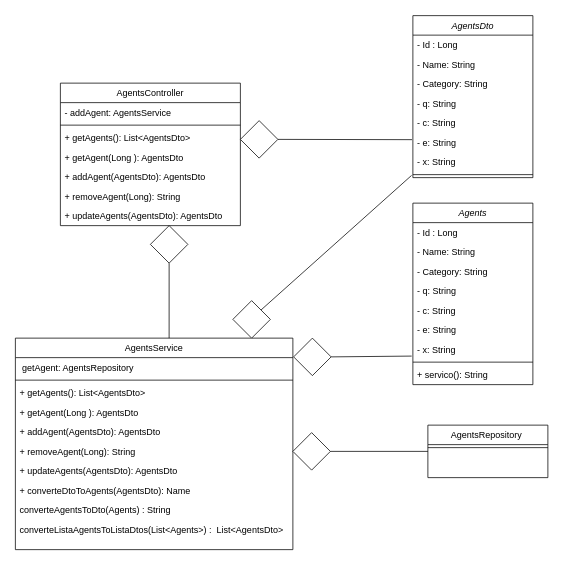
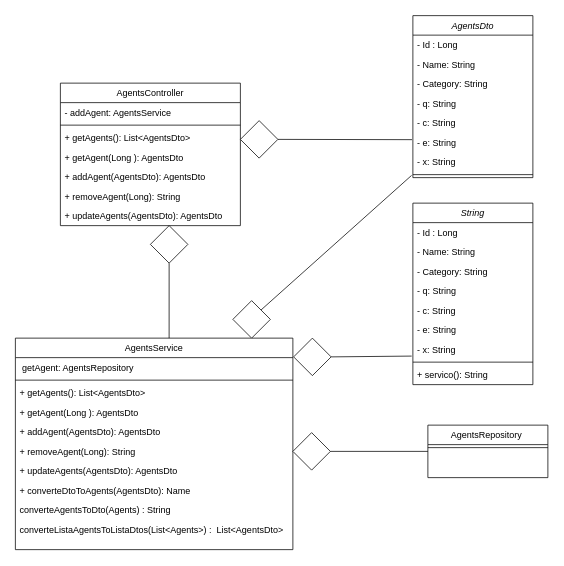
node "Agents": label "Agents" -> "String"
